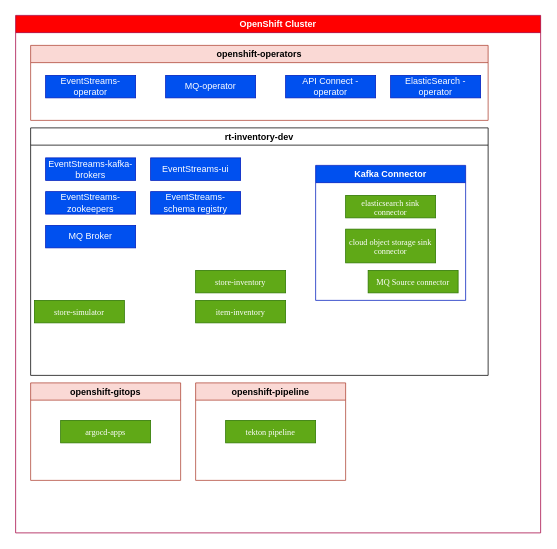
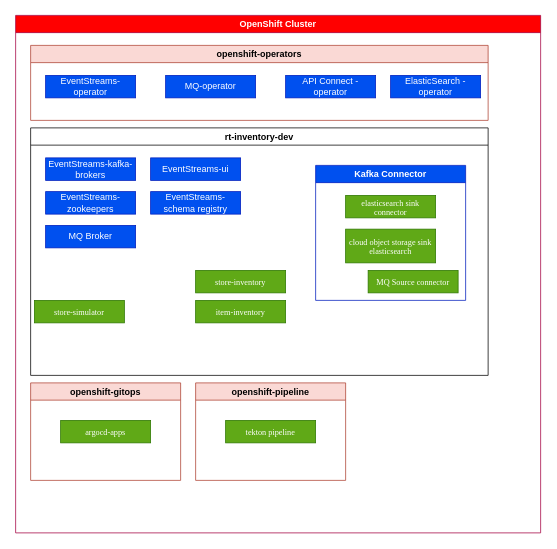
node "cloud object storage sink connector": label "cloud object storage sink connector" -> "cloud object storage sink elasticsearch"
